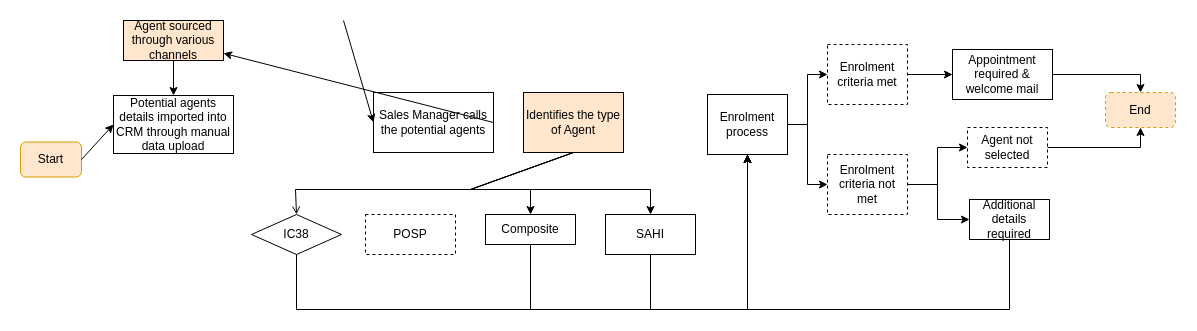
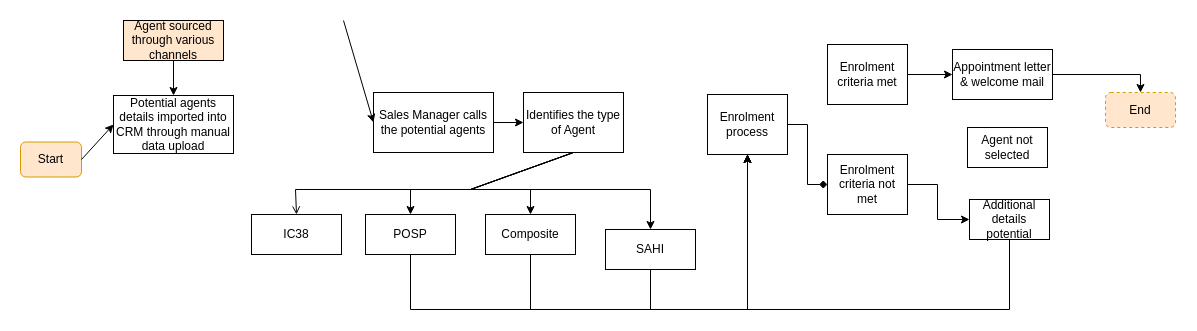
node "Enrolment criteria met": style dashed -> solid
node "Appointment required & welcome mail": label "Appointment required & welcome mail" -> "Appointment letter & welcome mail"
edge "Sales Manager calls the potential agents" -> "Agent sourced through various channels": now "Sales Manager calls the potential agents" -> "Identifies the type of Agent"
edge "Enrolment process" -> "Enrolment criteria met": removed
node "Identifies the type of Agent": fillcolor #ffe6cc -> #ffffff
node "Agent not selected": style dashed -> solid
edge "Agent not selected" -> "End": removed
edge "Enrolment criteria not met" -> "Agent not selected": removed
edge "Enrolment process" -> "Enrolment criteria not met": arrowhead classic -> diamond
node "Enrolment criteria not met": style dashed -> solid
edge "Identifies the type of Agent" -> "POSP": added
node "Additional details required": label "Additional details required" -> "Additional details potential"
node "Composite": size 90x30 -> 90x40
node "IC38": shape diamond -> rectangle
node "POSP": style dashed -> solid
node "SAHI": moved (651, 235) -> (651, 250)
edge "POSP" -> "Enrolment process": added
edge "IC38" -> "Enrolment process": removed
